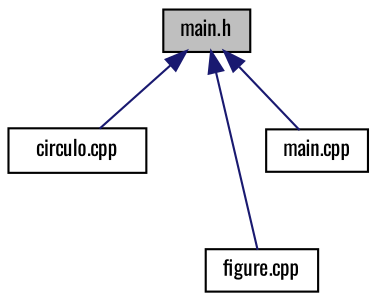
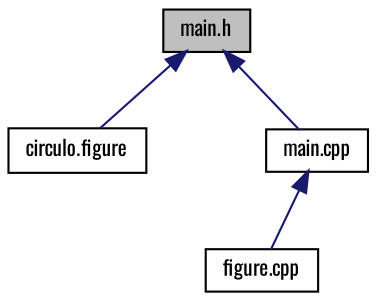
node "circulo.cpp": label "circulo.cpp" -> "circulo.figure"
edge "figure.cpp" -> "main.h": now "figure.cpp" -> "main.cpp"
